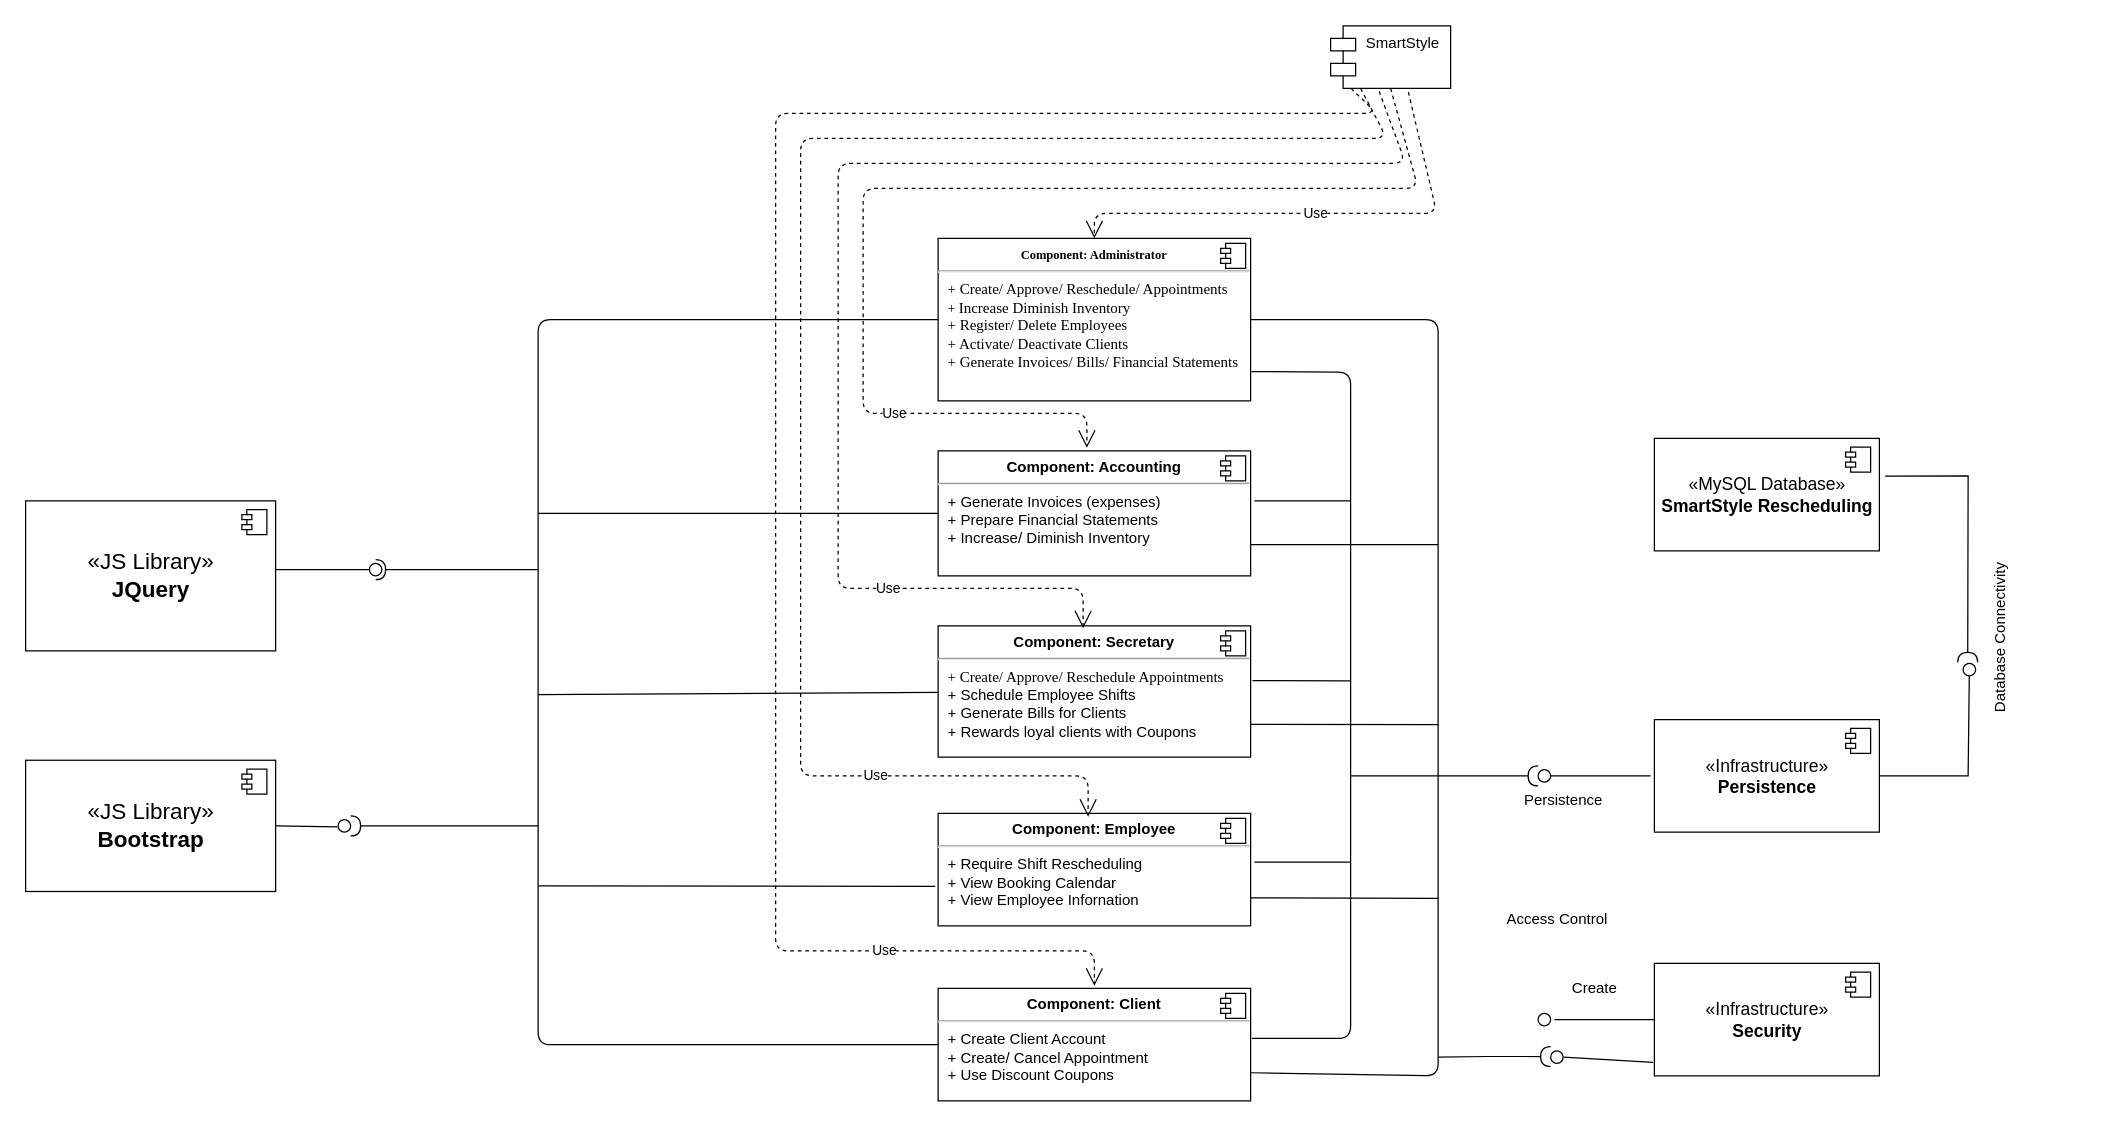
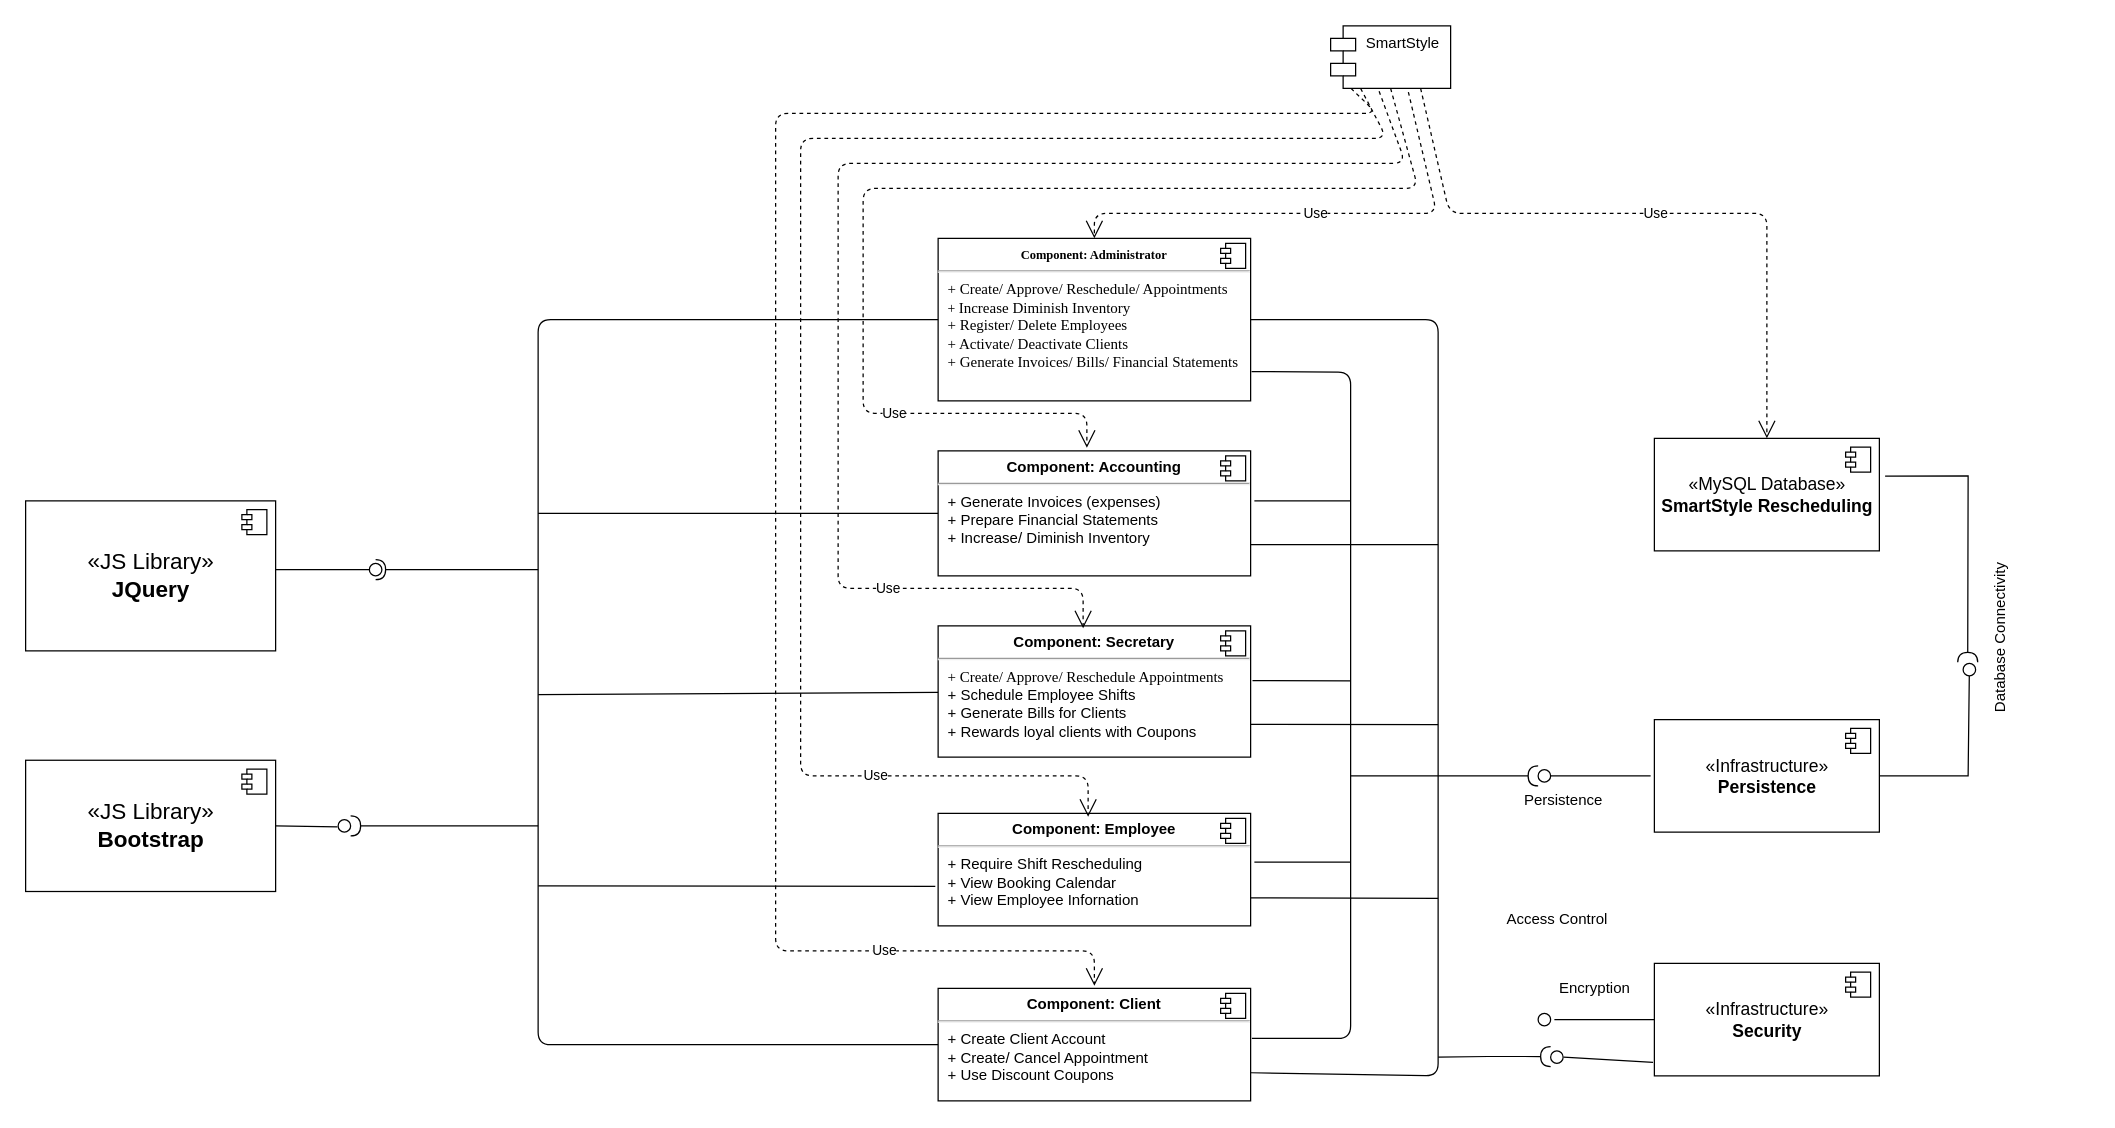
edge "SmartStyle" -> "«MySQL Database» SmartStyle Rescheduling": added, label "Use"
node "Create": label "Create" -> "Encryption"
